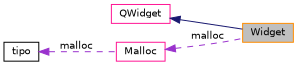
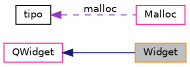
edge "Widget" -> "Malloc": removed, label "malloc"
